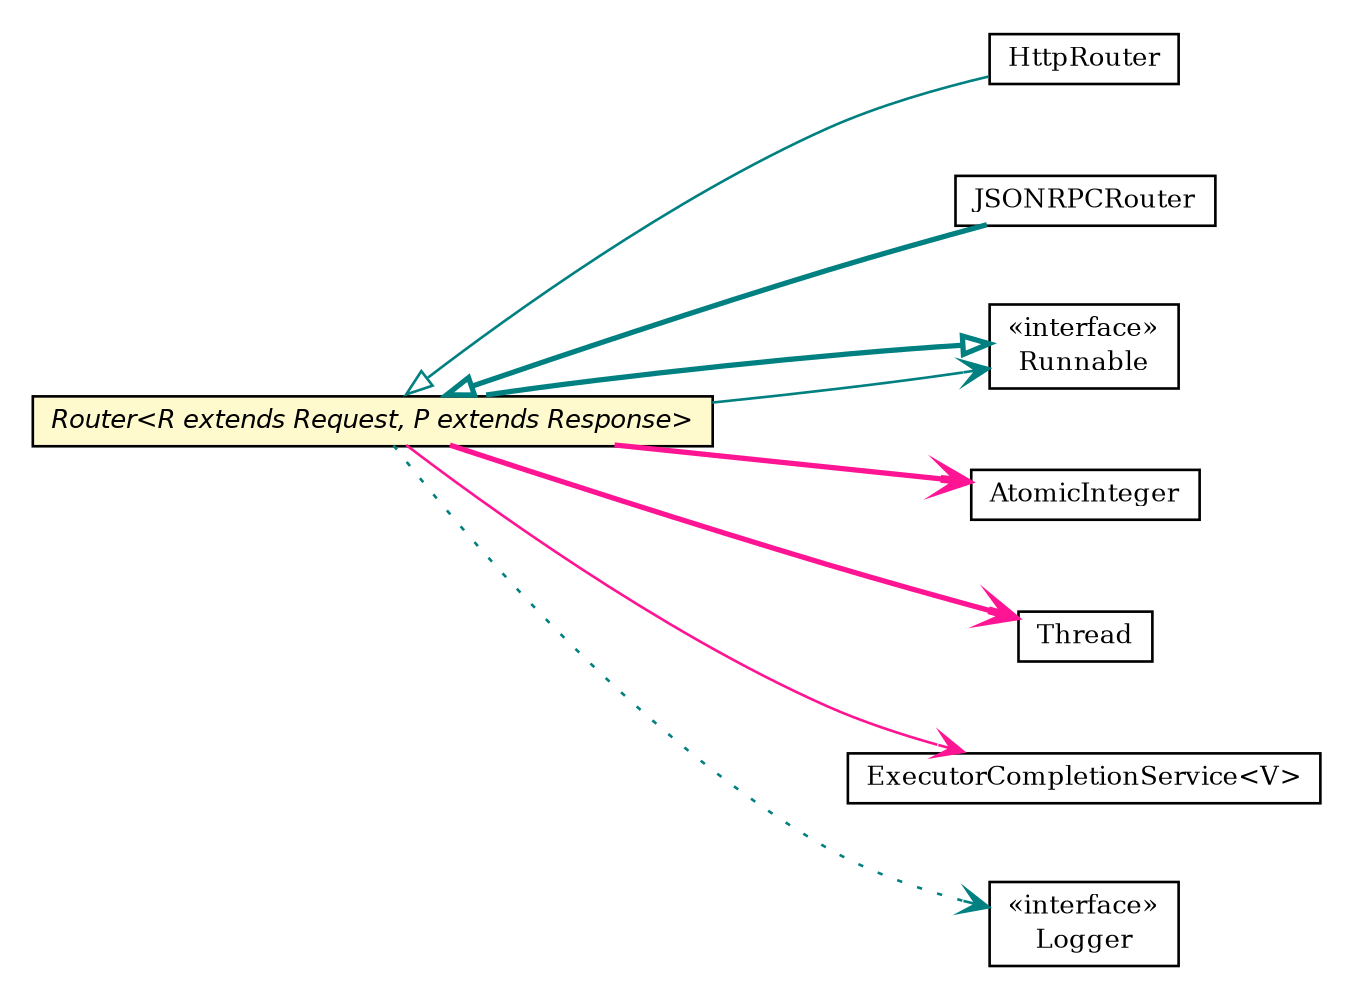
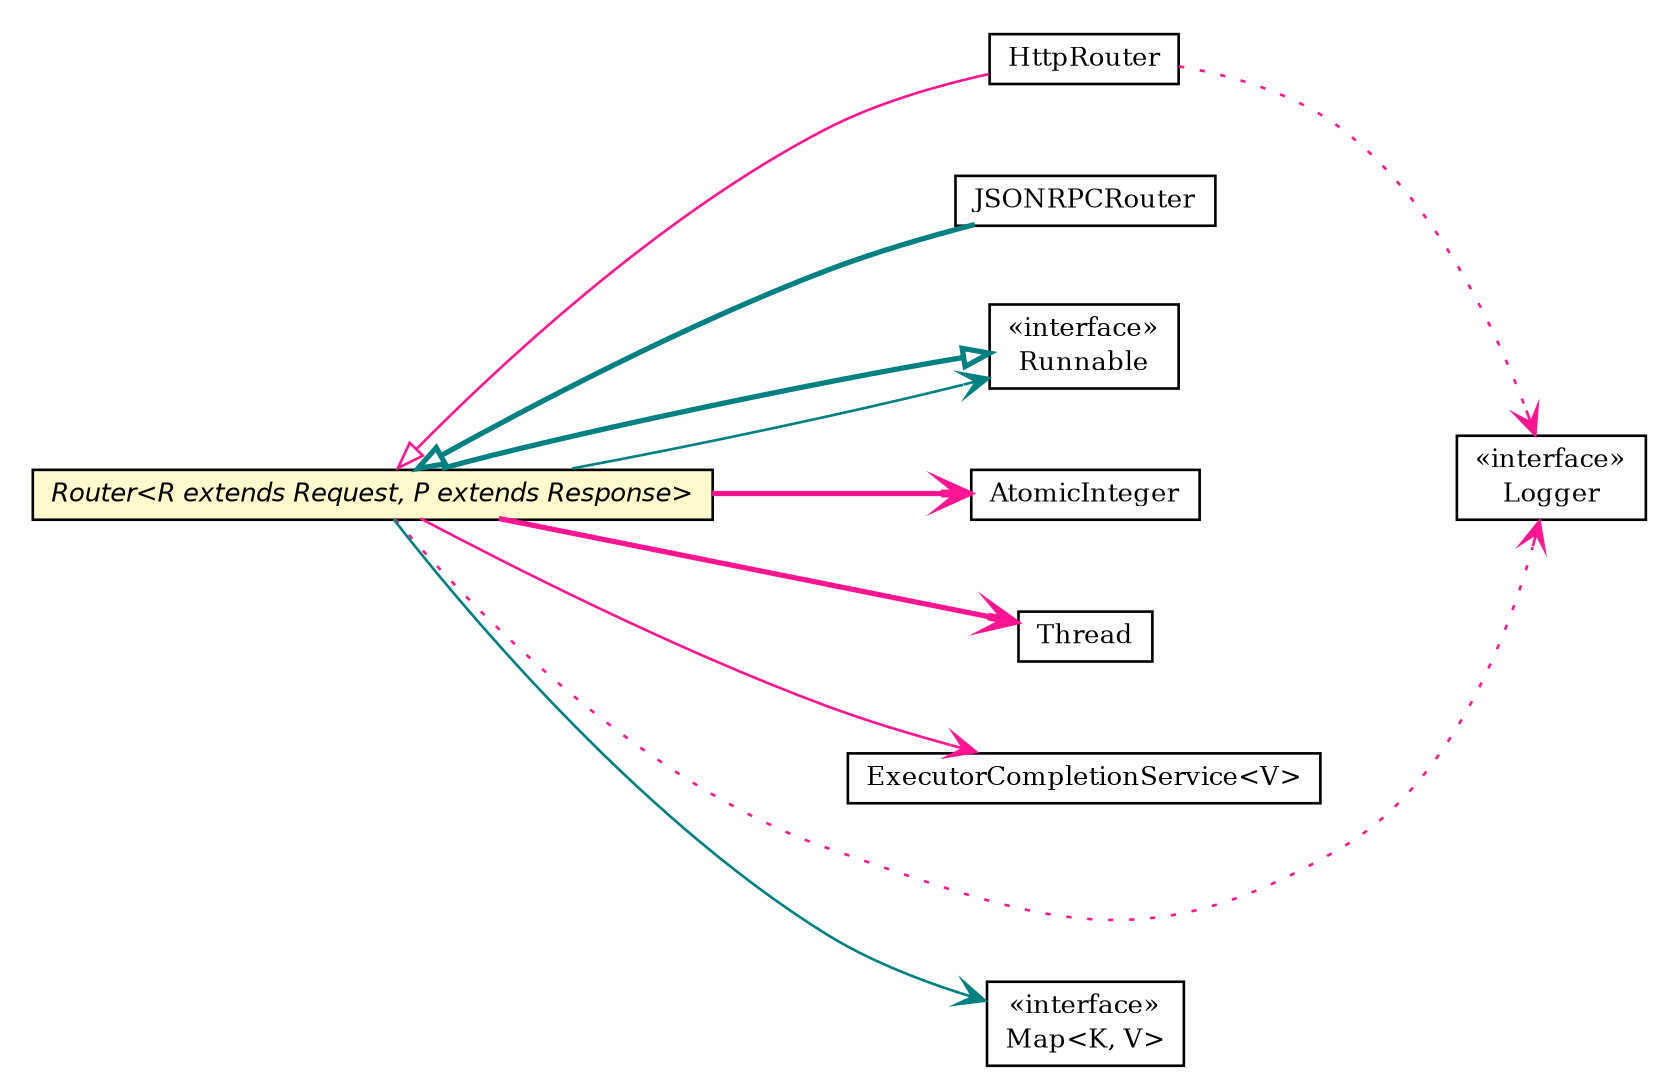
edge "HttpRouter" -> "Logger": added
edge "HttpRouter" -> "Router<R extends Request, P extends Response>": color teal -> deeppink
edge "Router<R extends Request, P extends Response>" -> "Logger": color teal -> deeppink
node "Map<K, V>": added
